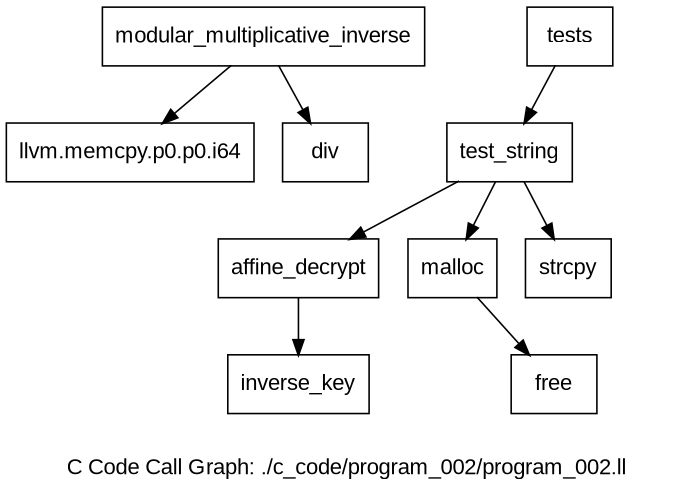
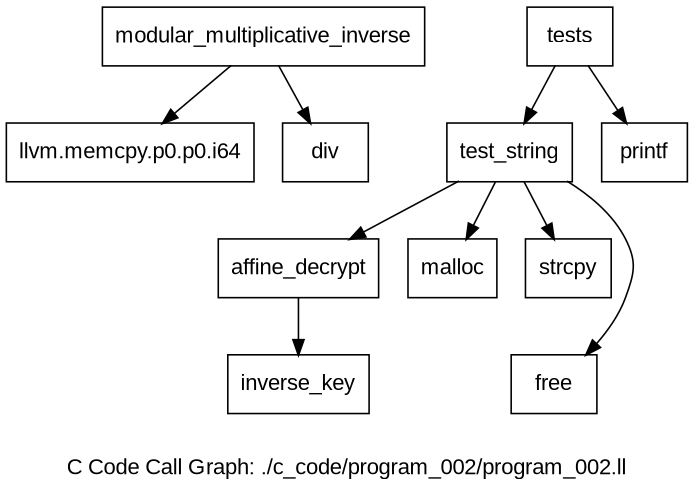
node "printf": added
edge "malloc" -> "free": now "test_string" -> "free"
